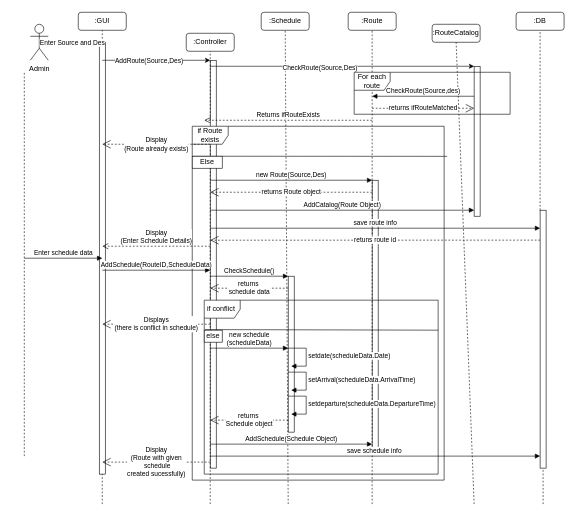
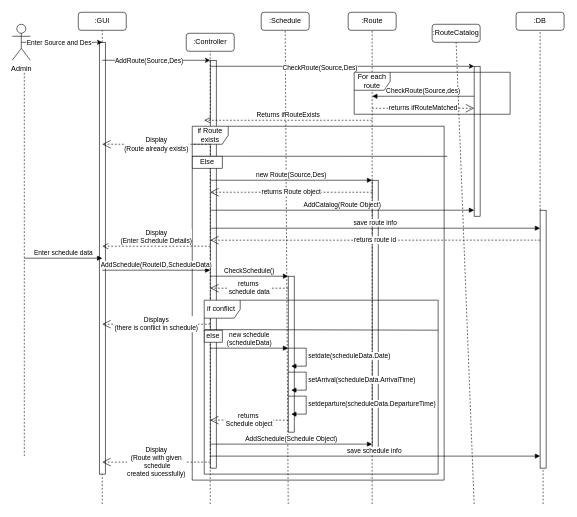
node "Admin": moved (39, 42) -> (21, 42)
